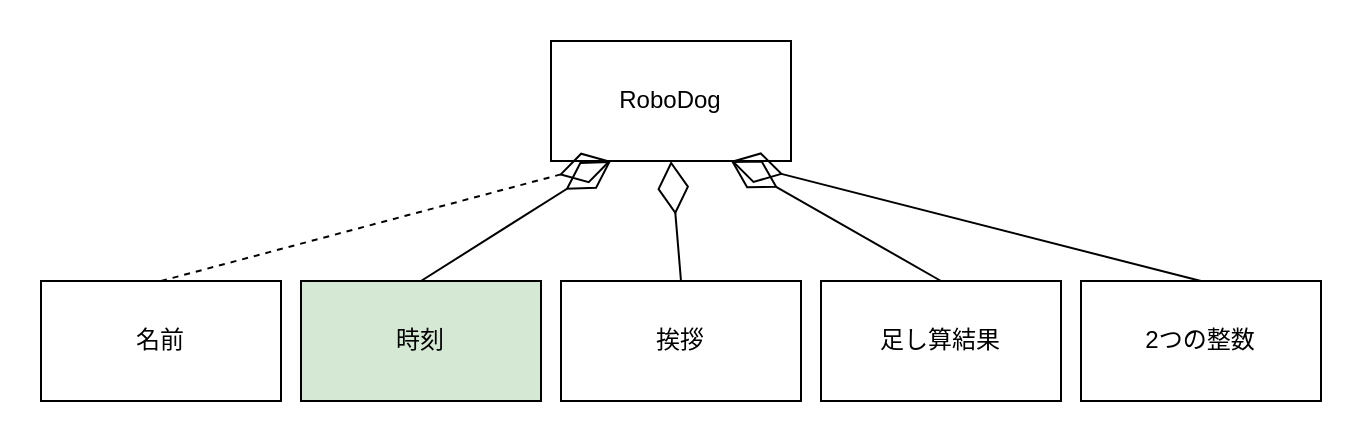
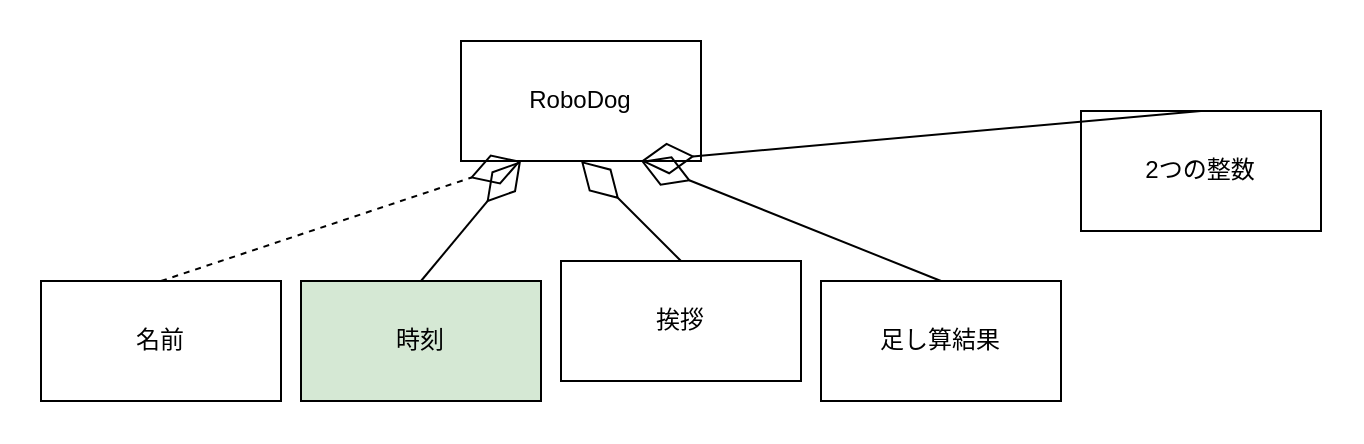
node "RoboDog": moved (671, 101) -> (581, 101)
node "挨拶": moved (681, 341) -> (681, 321)
node "2つの整数": moved (1201, 341) -> (1201, 171)
